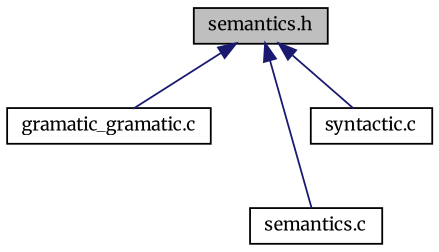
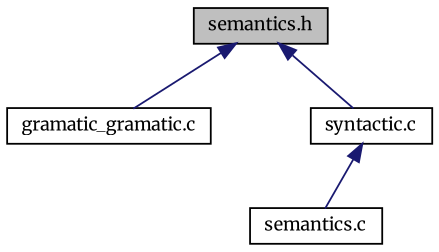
edge "semantics.c" -> "semantics.h": now "semantics.c" -> "syntactic.c"
